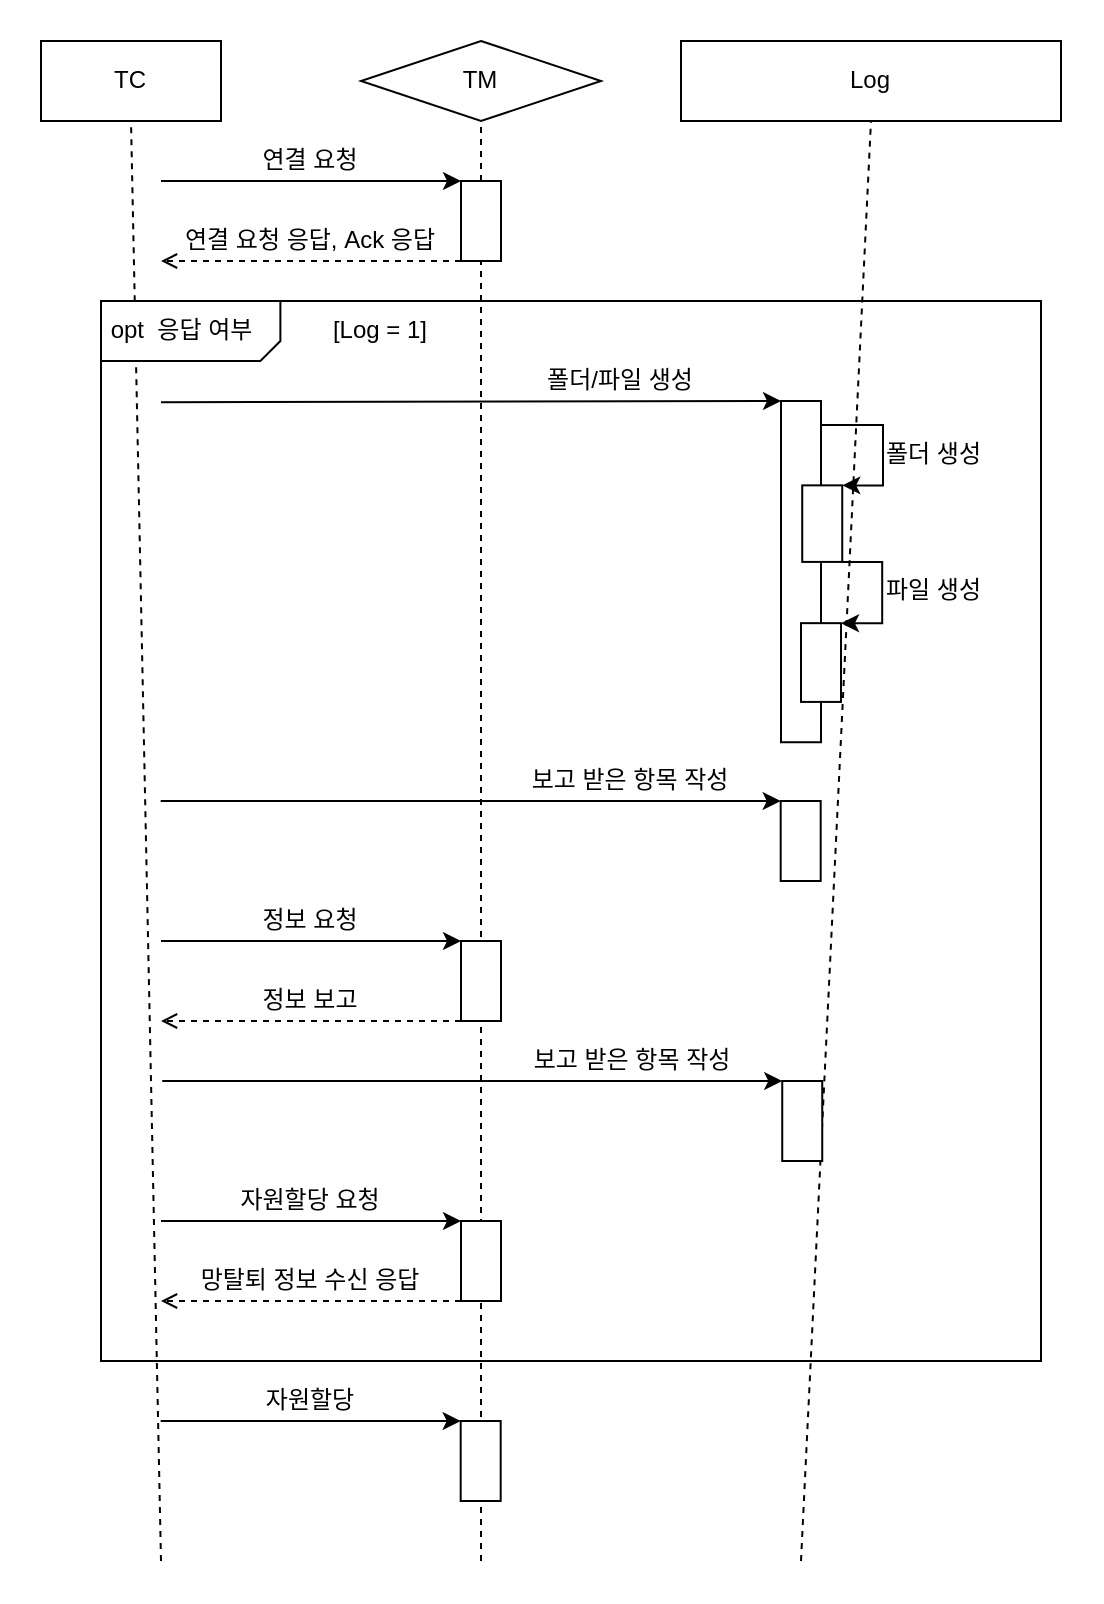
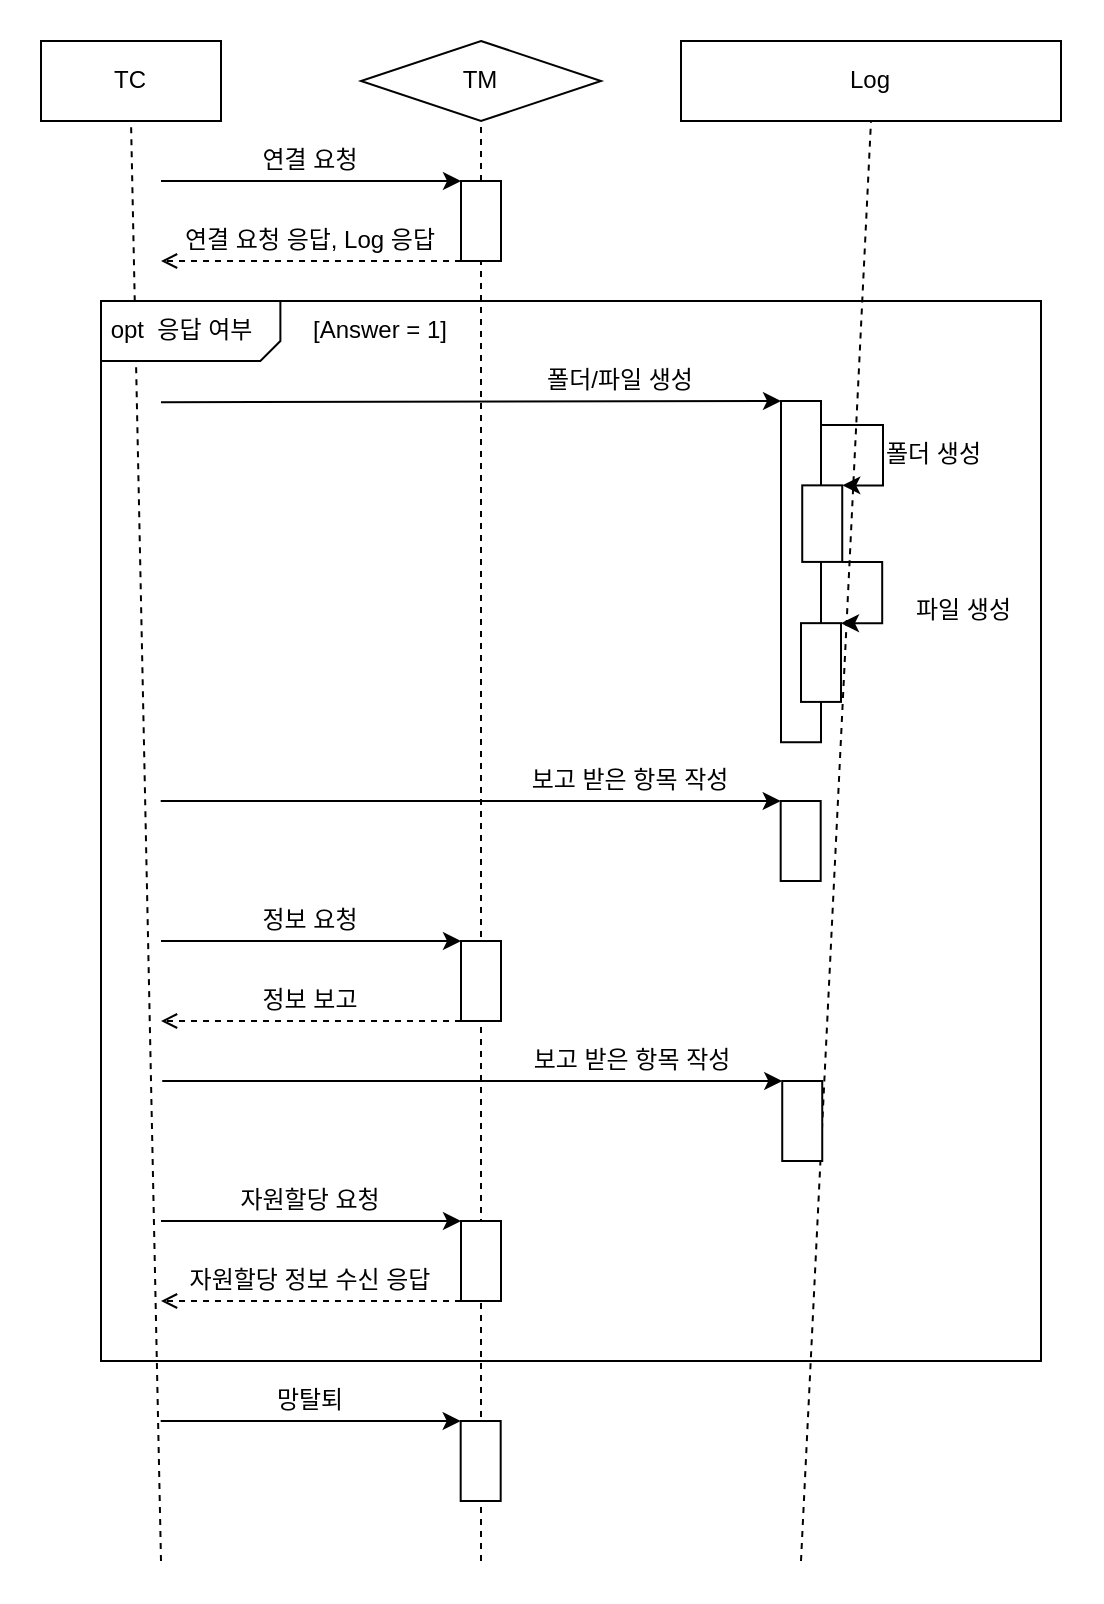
node "연결 요청 응답, Ack 응답": label "연결 요청 응답, Ack 응답" -> "연결 요청 응답, Log 응답"
node "[Log = 1]": label "[Log = 1]" -> "[Answer = 1]"
node "파일 생성": moved (942, 592) -> (972, 612)
node "망탈퇴 정보 수신 응답": label "망탈퇴 정보 수신 응답" -> "자원할당 정보 수신 응답"
node "자원할당": label "자원할당" -> "망탈퇴"
